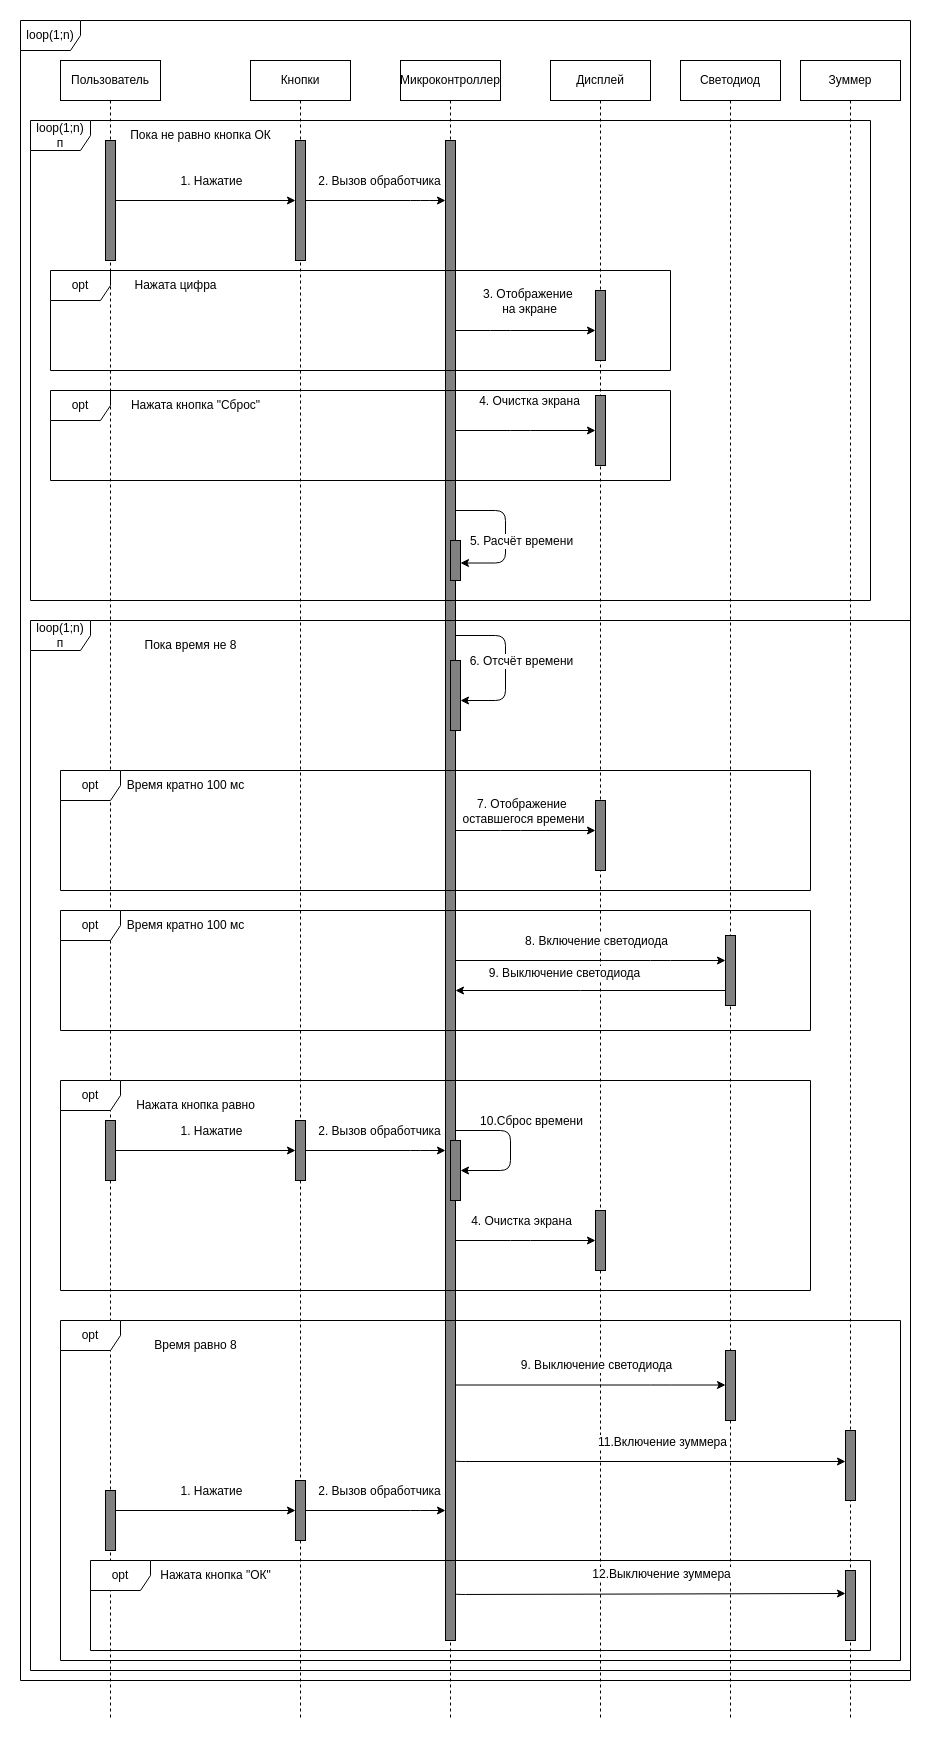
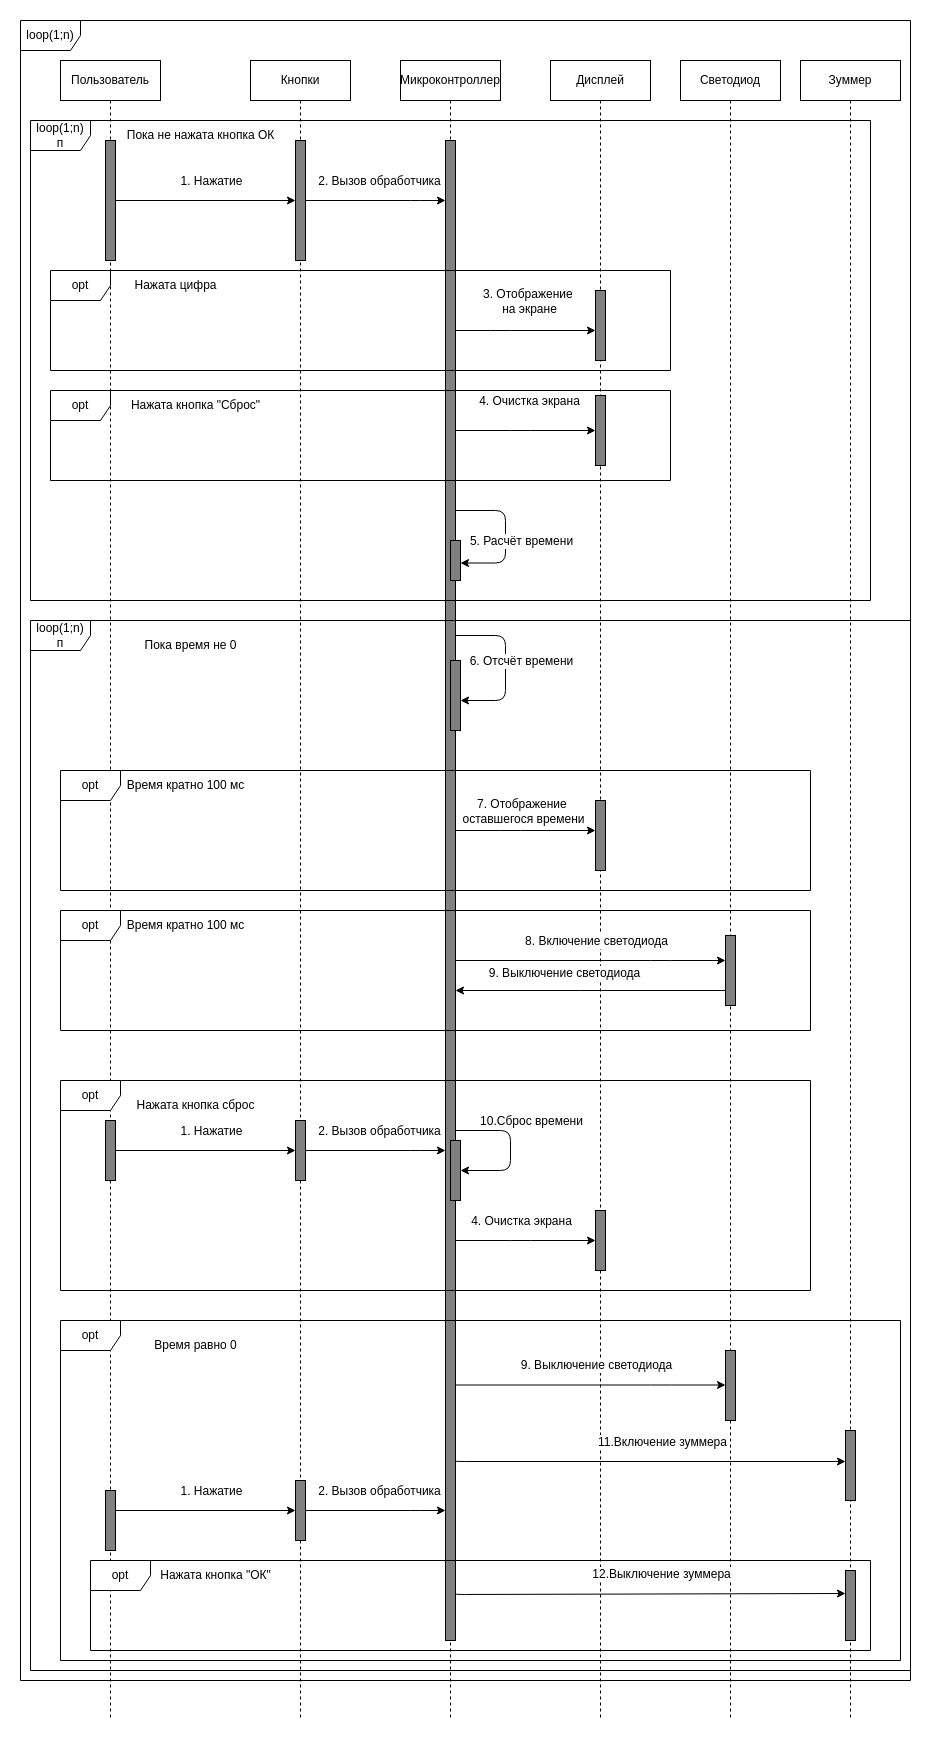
node "Пока не равно кнопка ОК": label "Пока не равно кнопка ОК" -> "Пока не нажата кнопка ОК"
node "Пока время не 8": label "Пока время не 8" -> "Пока время не 0"
node "Нажата кнопка равно": label "Нажата кнопка равно" -> "Нажата кнопка сброс"
node "Время равно 8": label "Время равно 8" -> "Время равно 0"
